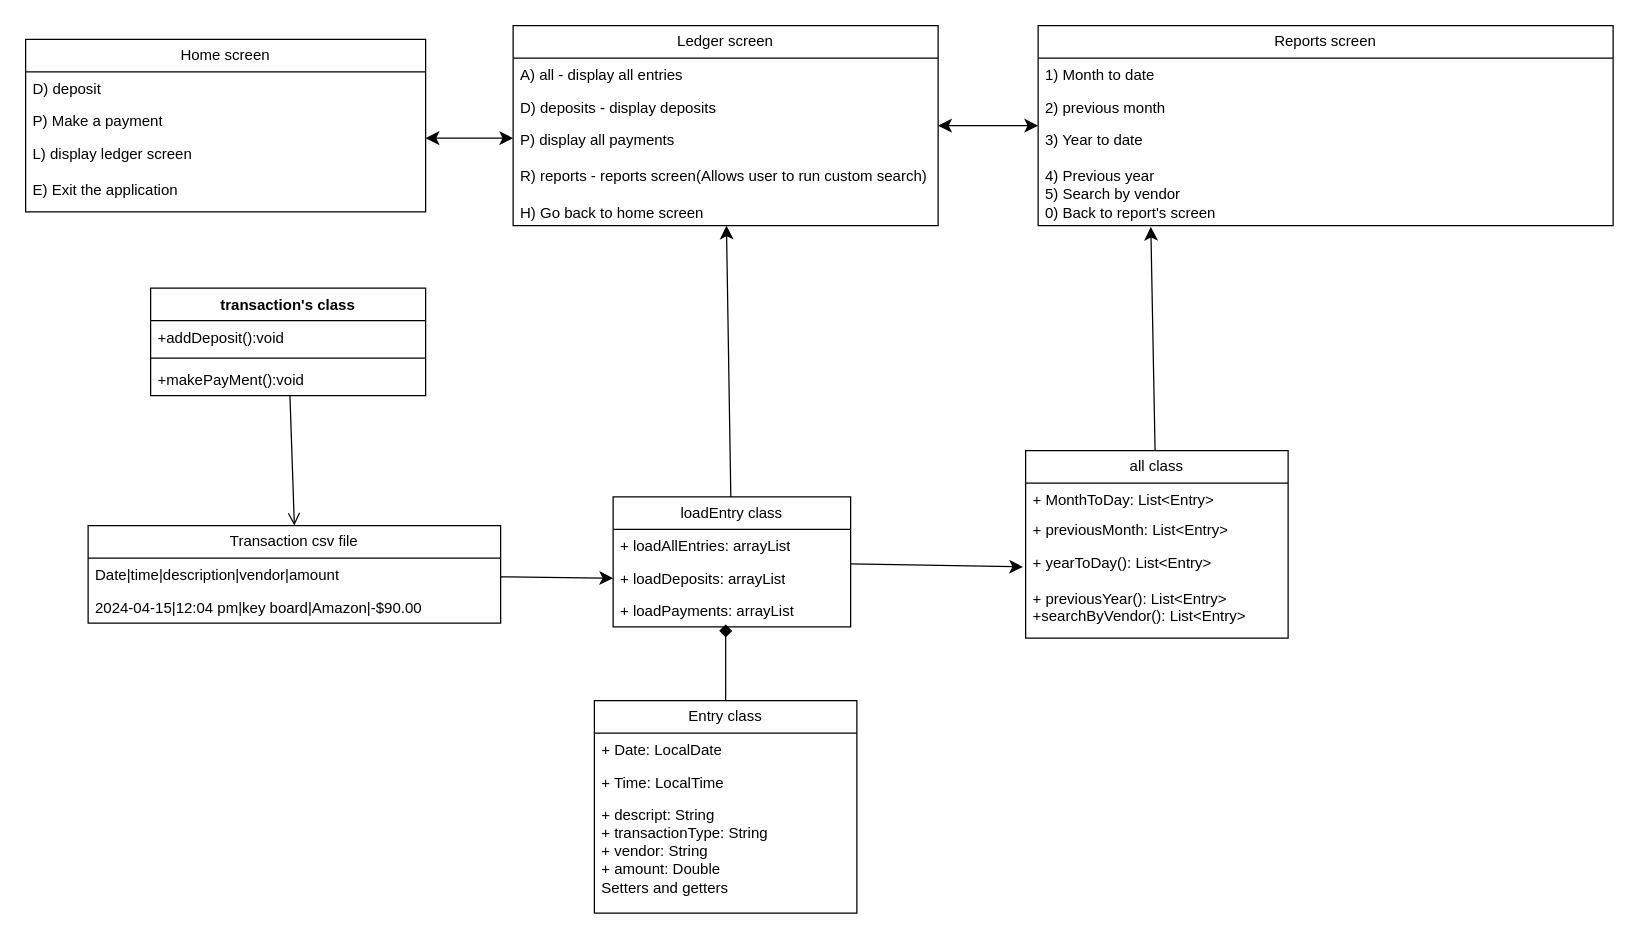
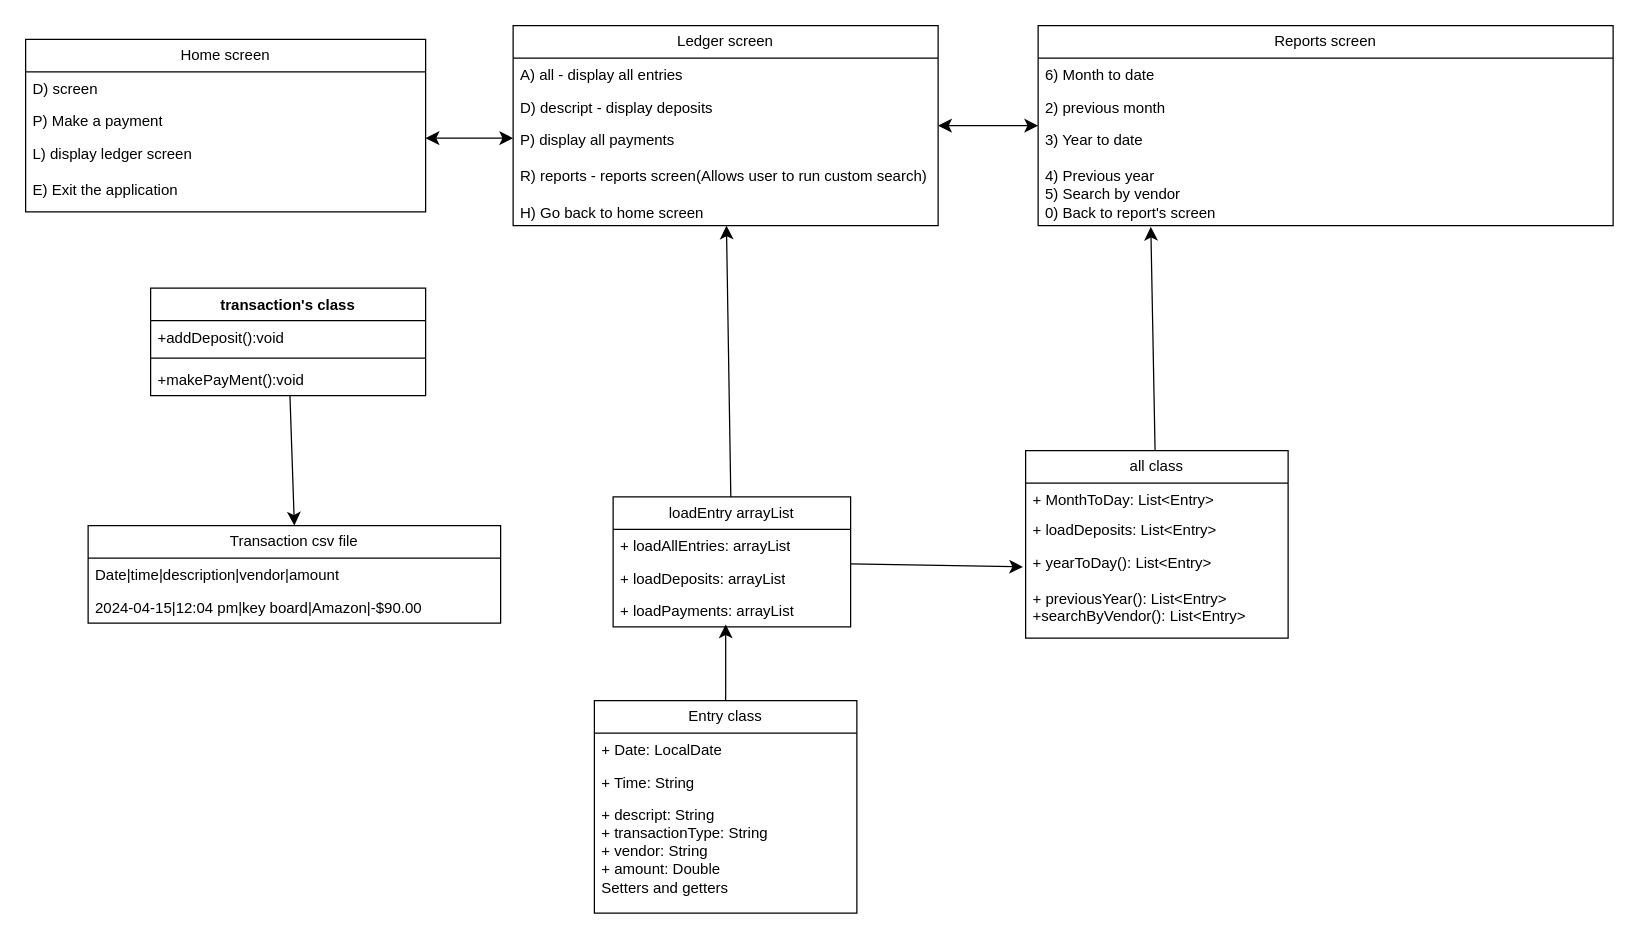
node "1) Month to date": label "1) Month to date" -> "6) Month to date"
node "D) deposit": label "D) deposit" -> "D) screen"
node "D) deposits - display deposits": label "D) deposits - display deposits" -> "D) descript - display deposits"
node "loadEntry class": label "loadEntry class" -> "loadEntry arrayList"
edge "transaction's class" -> "Transaction csv file": arrowhead open -> classic
node "+ previousMonth: List<Entry>": label "+ previousMonth: List<Entry>" -> "+ loadDeposits: List<Entry>"
edge "Transaction csv file" -> "+ loadDeposits: arrayList": removed
edge "Entry class" -> "+ loadPayments: arrayList": arrowhead diamond -> classic
node "+ Time: LocalTime": label "+ Time: LocalTime" -> "+ Time: String"
